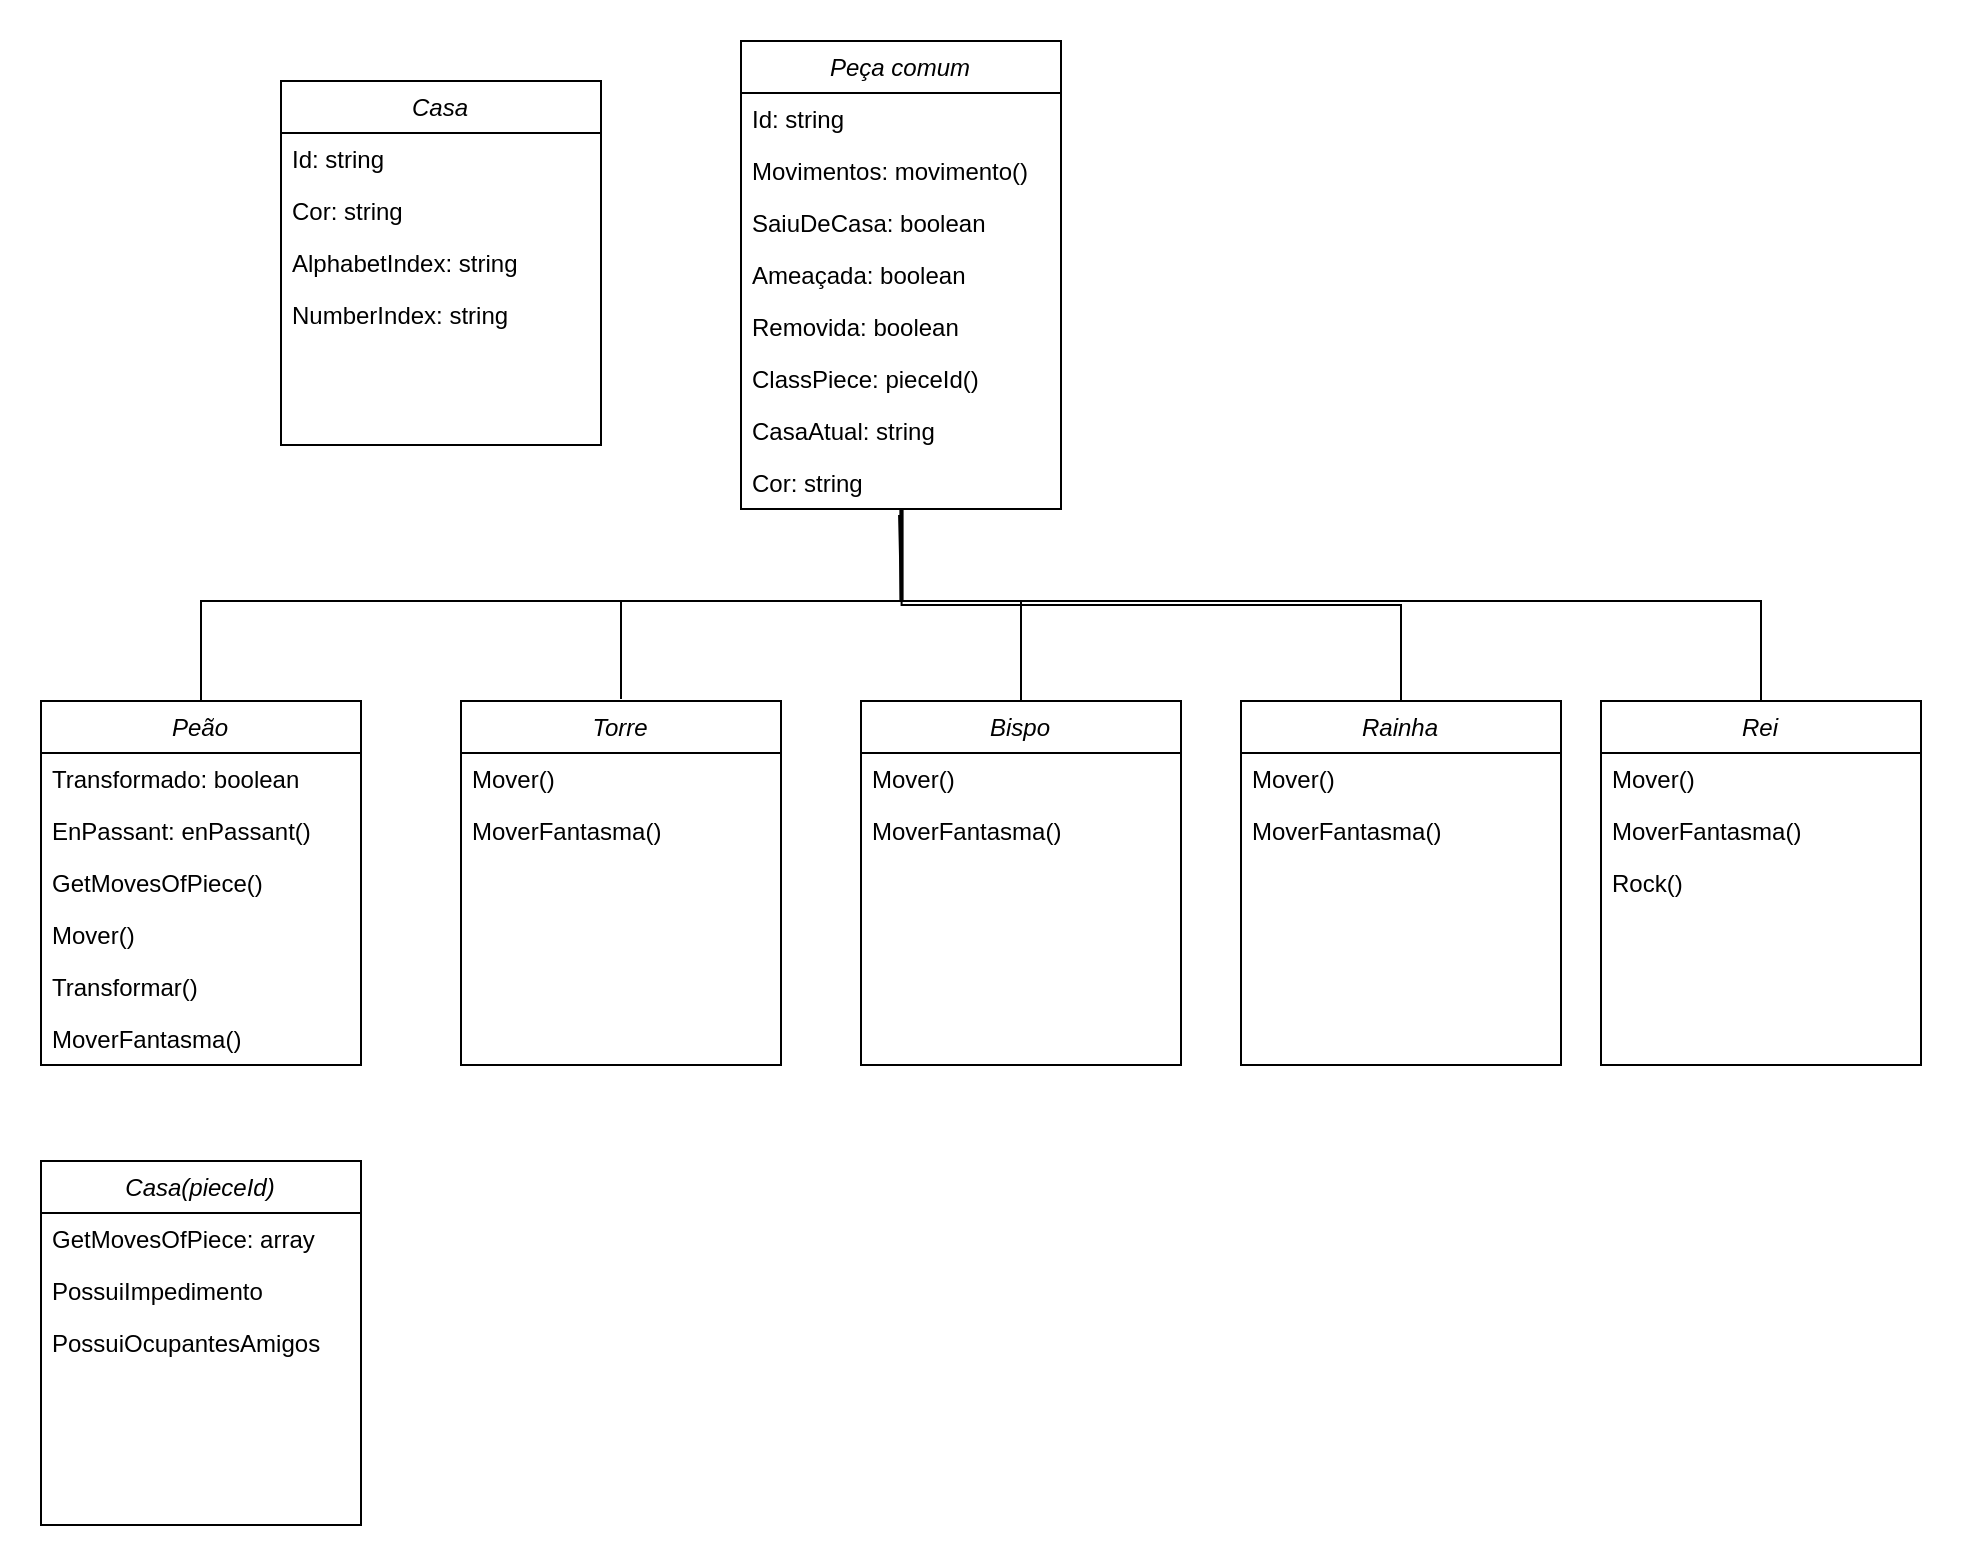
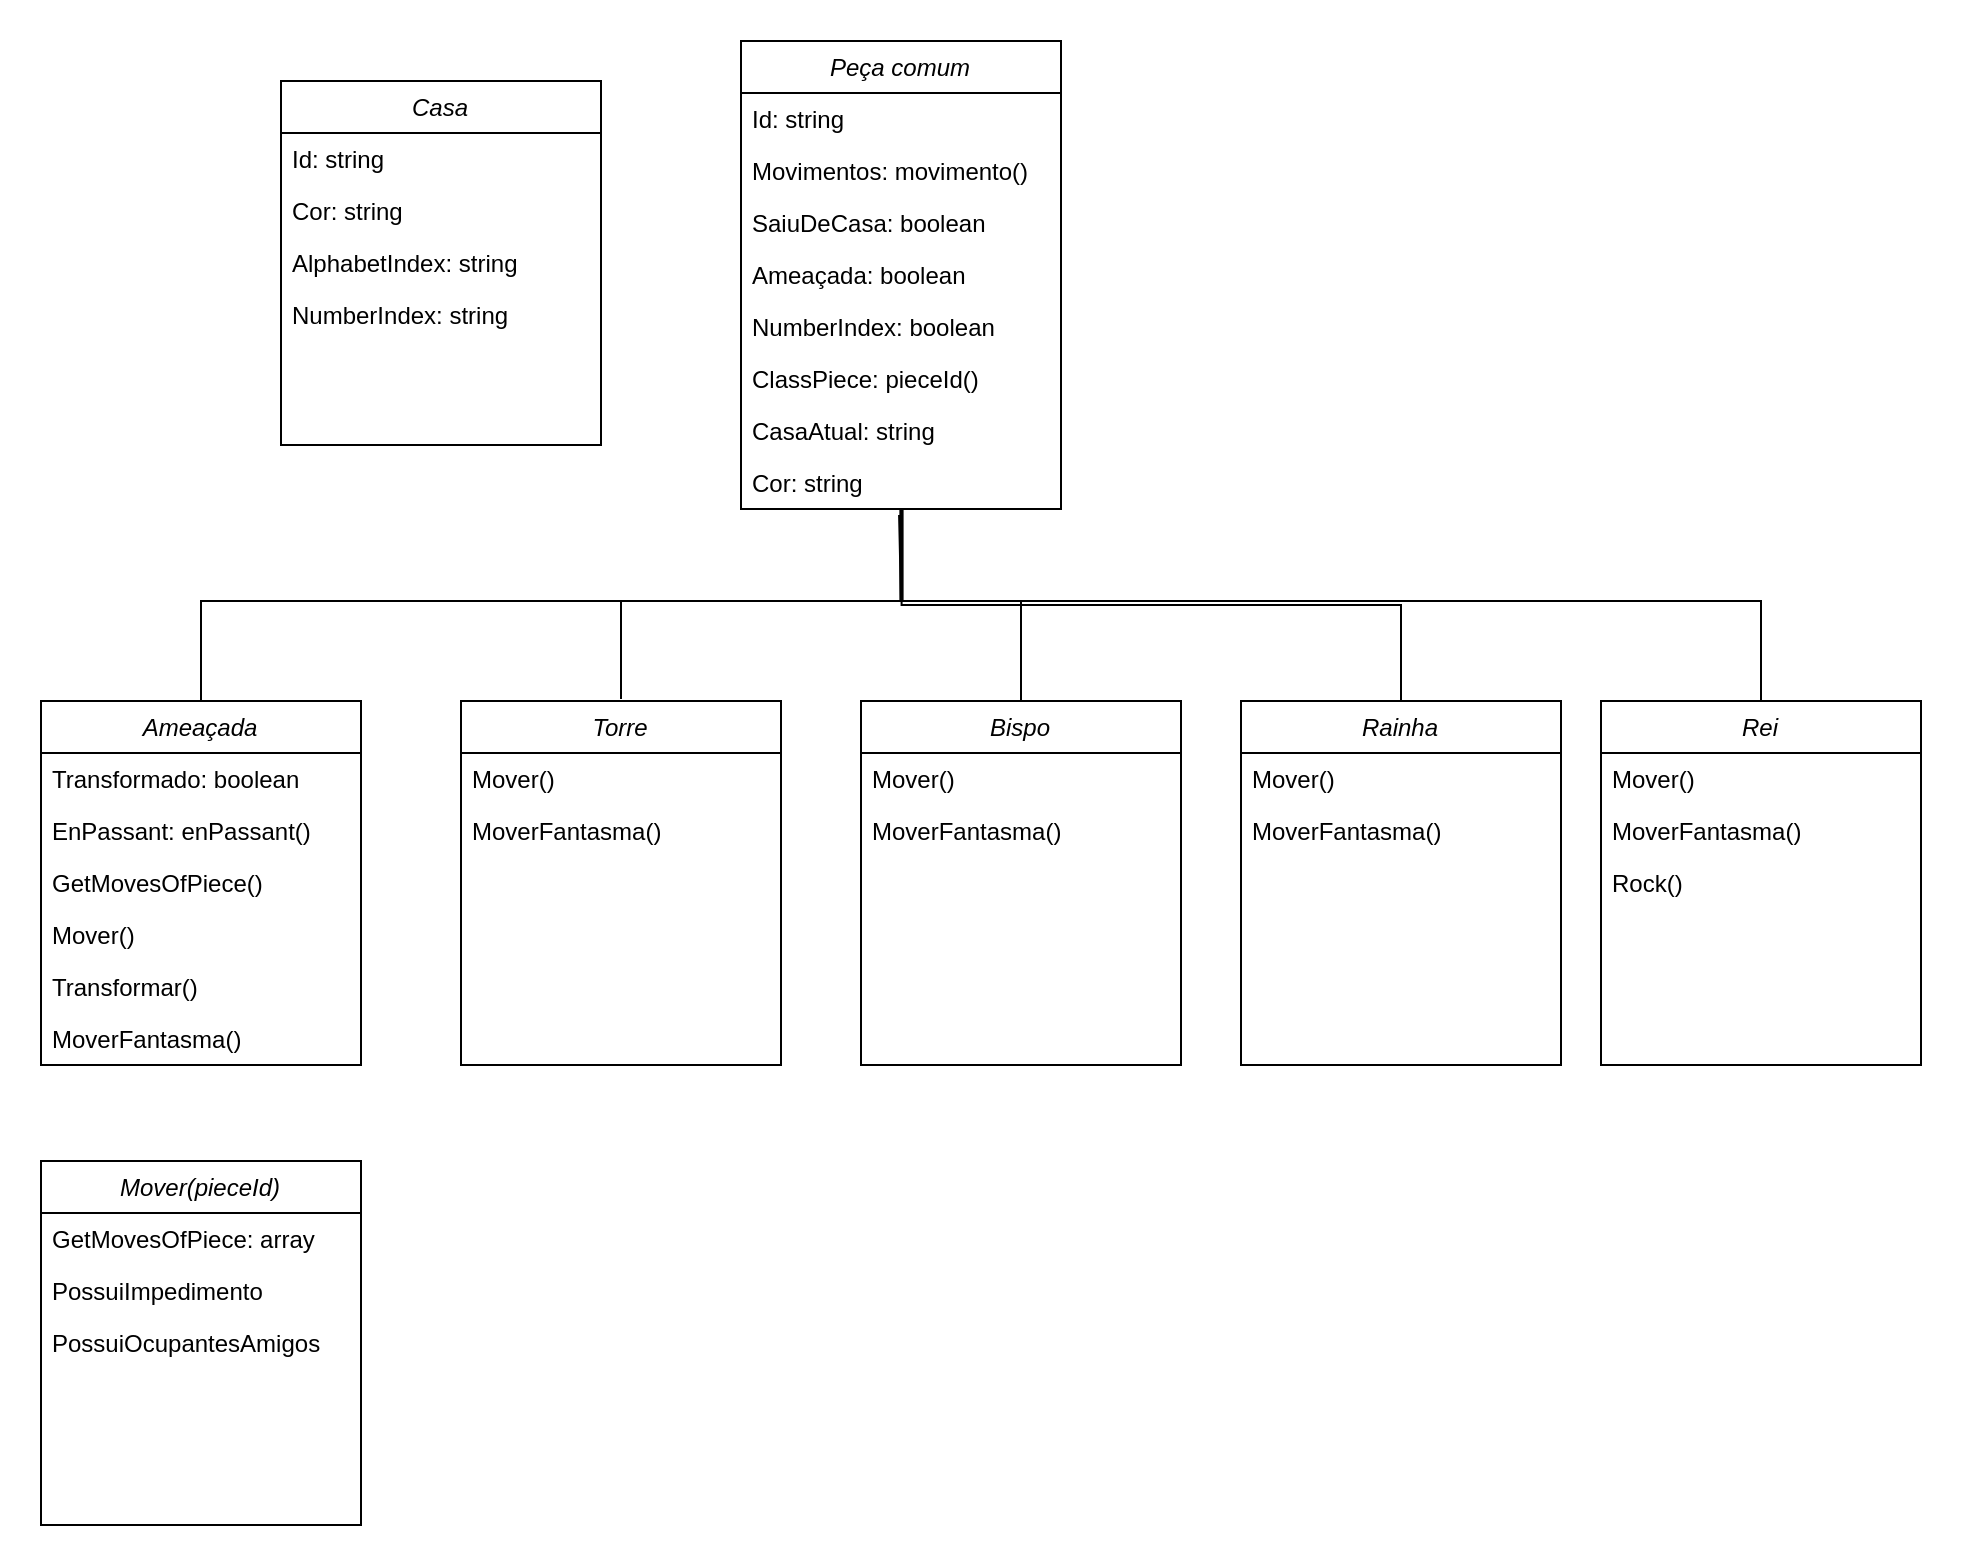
node "Removida: boolean": label "Removida: boolean" -> "NumberIndex: boolean"
node "Peão": label "Peão" -> "Ameaçada"
node "Casa(pieceId)": label "Casa(pieceId)" -> "Mover(pieceId)"
